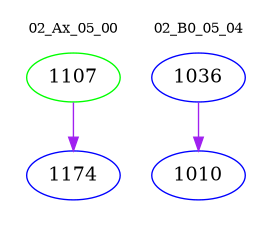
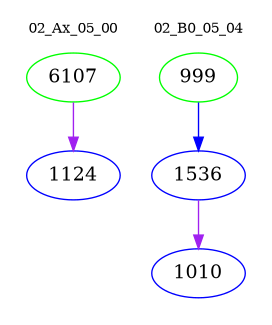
node "1107": label "1107" -> "6107"
node "999": added
node "1036": label "1036" -> "1536"
node "1174": label "1174" -> "1124"
